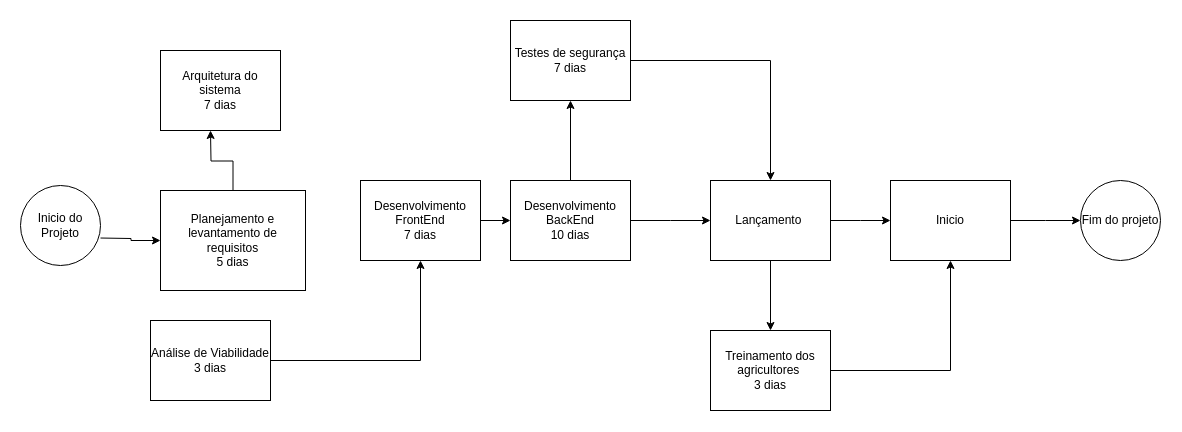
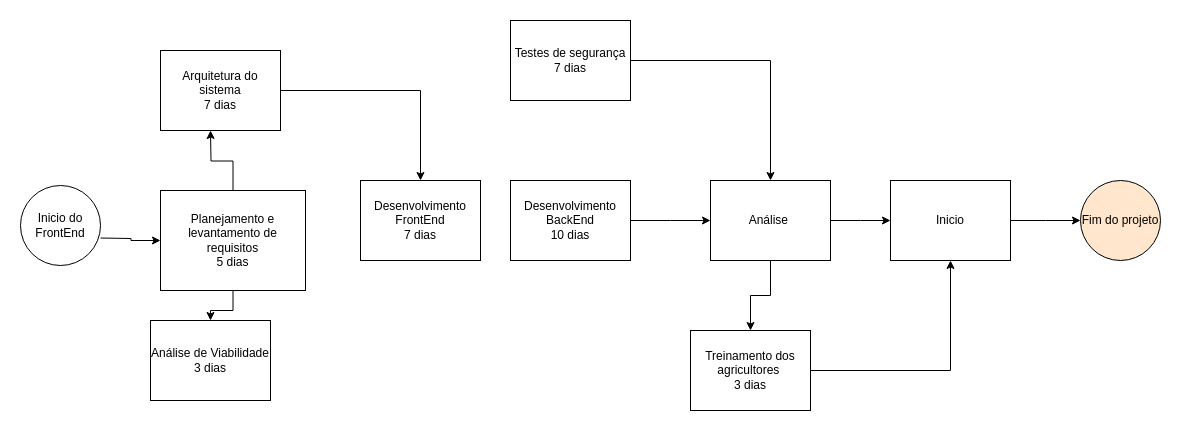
edge "Arquitetura do sistema 7 dias" -> "Desenvolvimento FrontEnd 7 dias": added
edge "Desenvolvimento BackEnd 10 dias" -> "Testes de segurança 7 dias": removed
edge "Desenvolvimento FrontEnd 7 dias" -> "Desenvolvimento BackEnd 10 dias": removed
node "Lançamento": label "Lançamento" -> "Análise"
node "Fim do projeto": fillcolor #ffffff -> #ffe6cc
node "Inicio do Projeto": label "Inicio do Projeto" -> "Inicio do FrontEnd"
edge "Planejamento e levantamento de requisitos 5 dias" -> "Análise de Viabilidade 3 dias": added
edge "Análise de Viabilidade 3 dias" -> "Desenvolvimento FrontEnd 7 dias": removed
node "Treinamento dos agricultores 3 dias": moved (771, 371) -> (751, 371)
